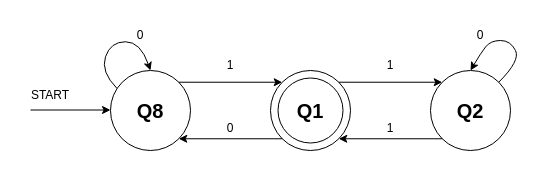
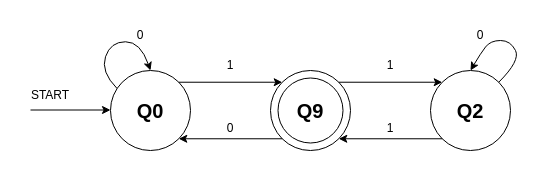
node "Q8": label "Q8" -> "Q0"
node "Q1": label "Q1" -> "Q9"
